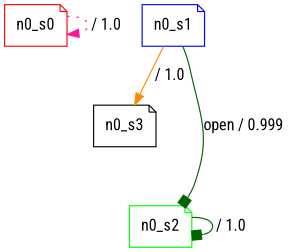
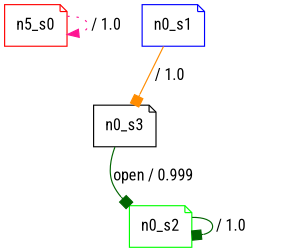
node "n0_s0": label "n0_s0" -> "n5_s0"
edge "n0_s1" -> "n0_s3": arrowhead normal -> box
edge "n0_s1" -> "n0_s2": now "n0_s3" -> "n0_s2"
